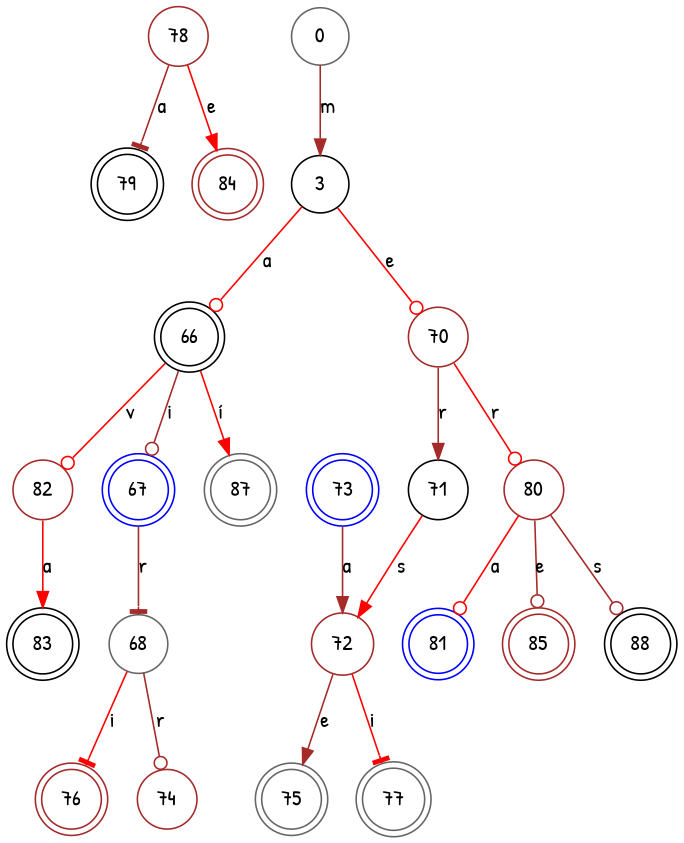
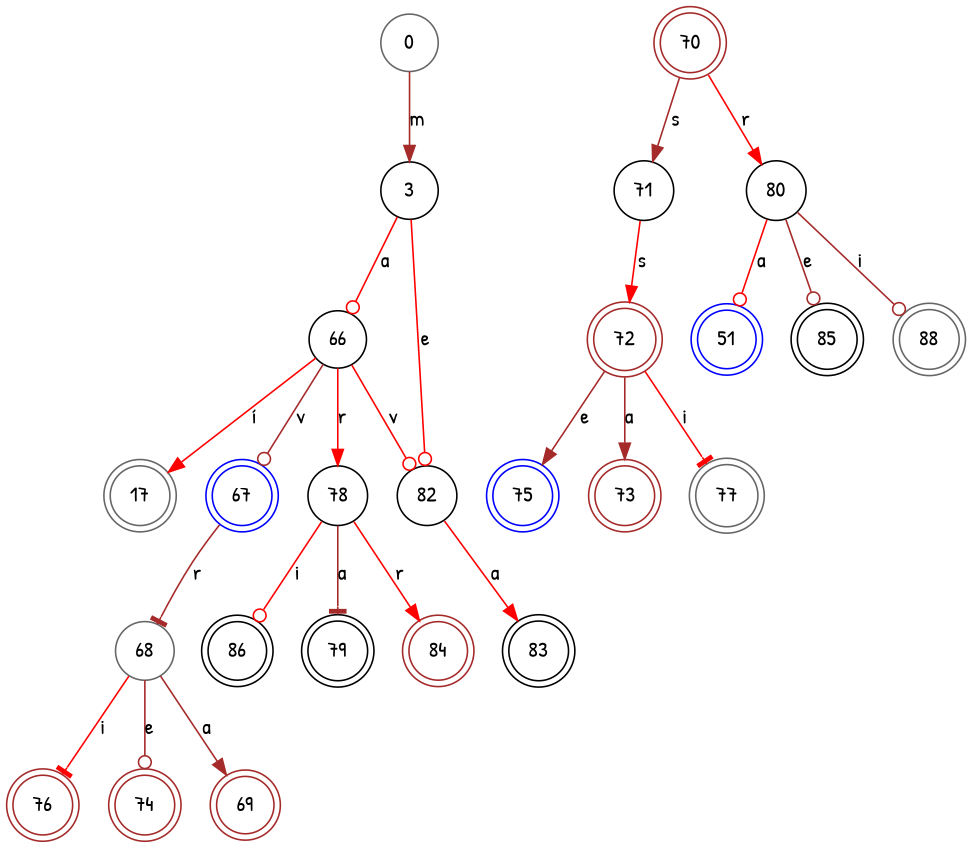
node "78": color brown -> black
edge "78" -> "84": label "e" -> "r"
edge "3" -> "70": now "3" -> "82"
node "66": shape doublecircle -> circle
node "70": shape circle -> doublecircle
edge "70" -> "80": arrowhead odot -> normal
edge "66" -> "78": added, label "r"
edge "66" -> "67": label "i" -> "v"
edge "70" -> "71": label "r" -> "s"
node "82": color brown -> black
node "87": label "87" -> "17"
node "73": color blue -> brown
node "80": color brown -> black
edge "73" -> "72": reversed
edge "80" -> "88": label "s" -> "i"
node "72": shape circle -> doublecircle
node "81": label "81" -> "51"
node "85": color brown -> black
node "88": color black -> gray40
node "86": added
edge "68" -> "74": label "r" -> "e"
node "74": shape circle -> doublecircle
node "75": color gray40 -> blue
node "69": added
